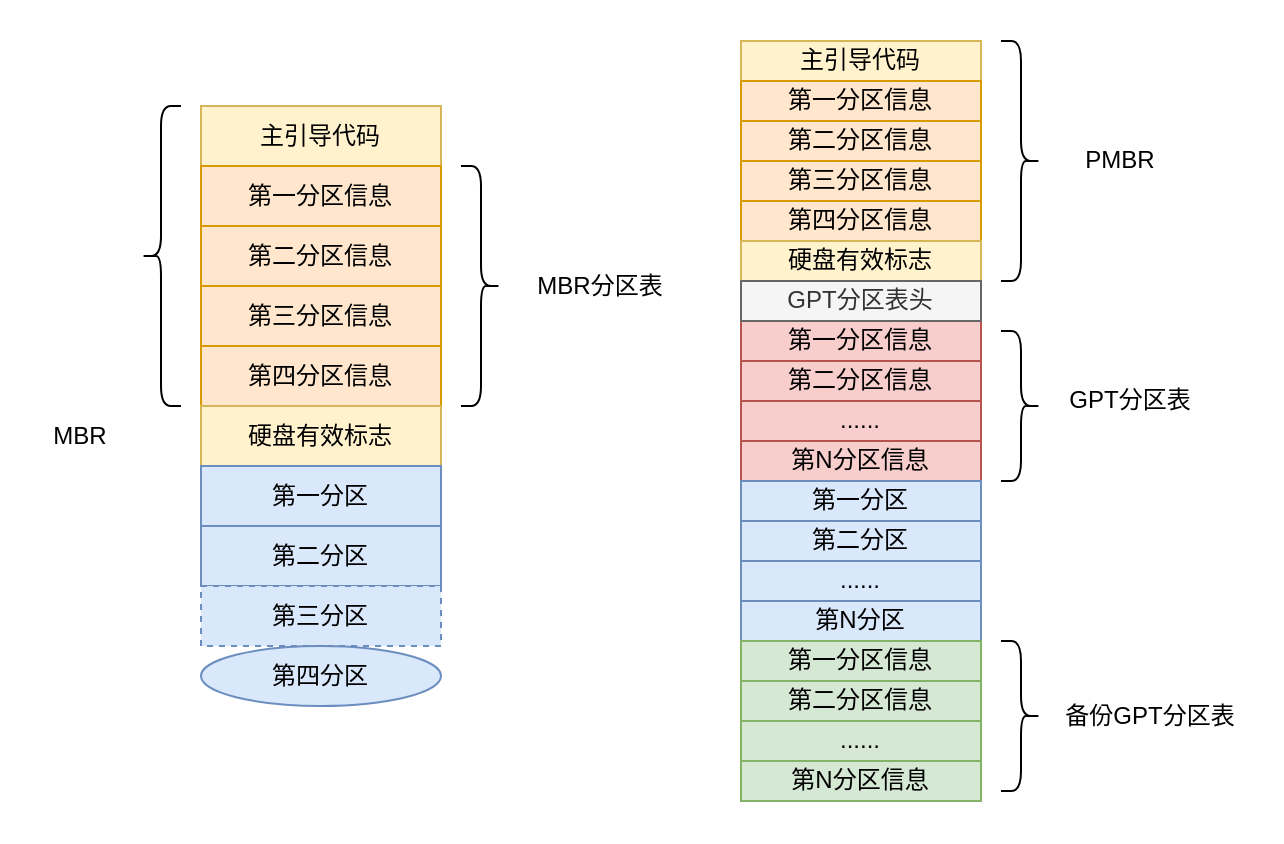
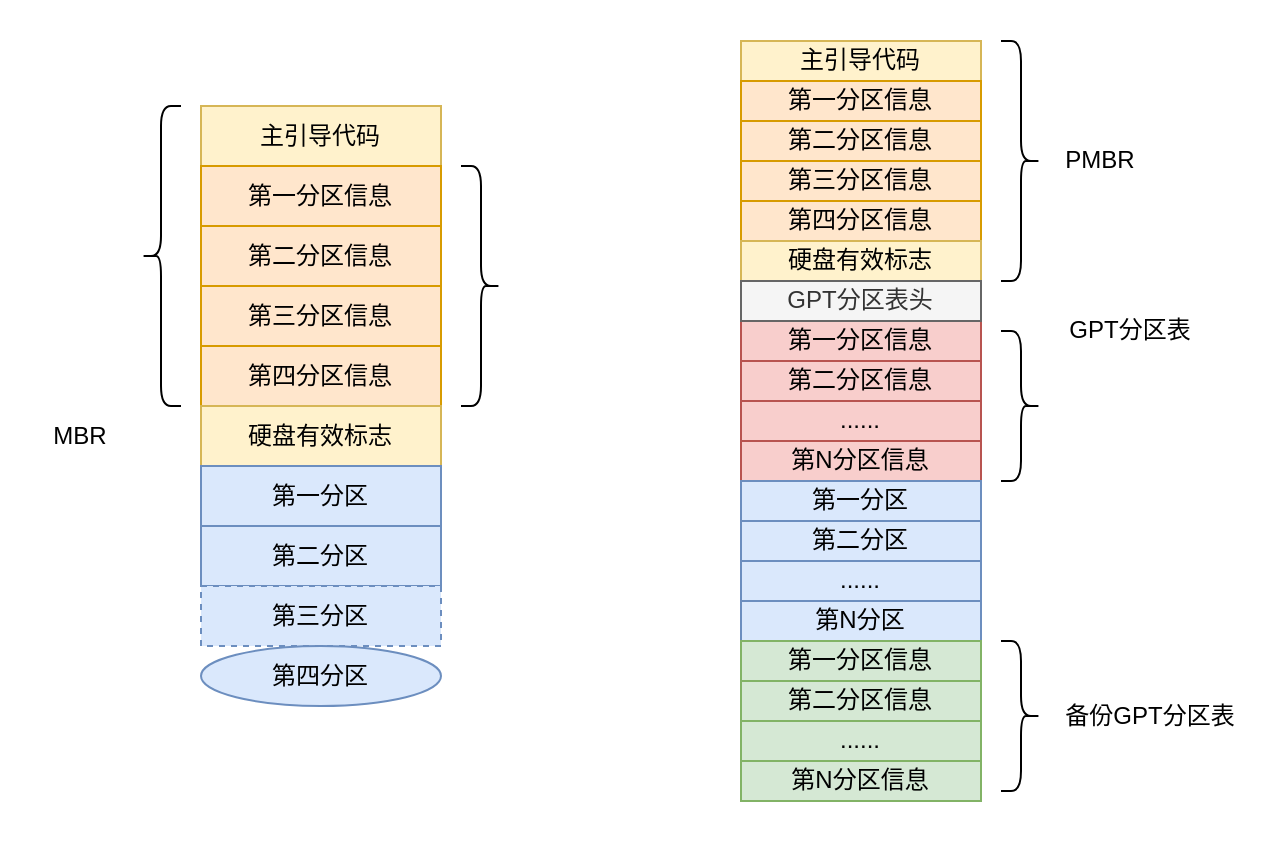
node "PMBR": moved (1121, 161) -> (1101, 161)
node "MBR分区表": removed
node "GPT分区表": moved (1131, 401) -> (1131, 331)
